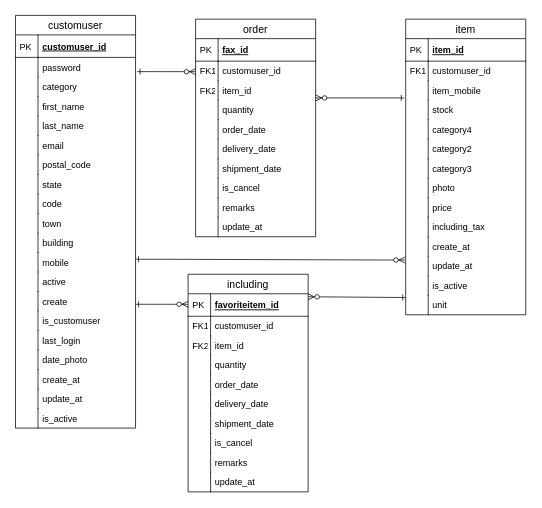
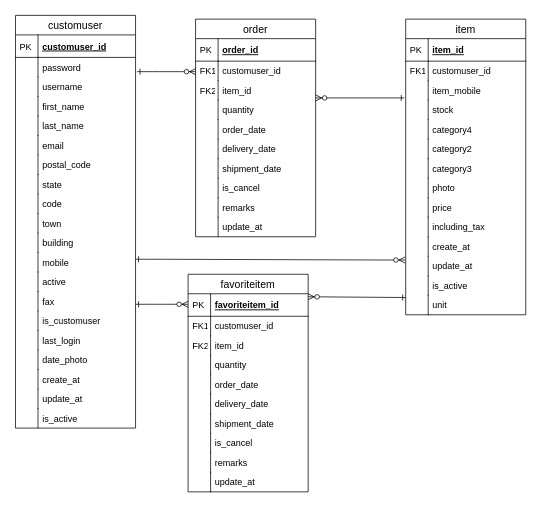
node "fax_id": label "fax_id" -> "order_id"
node "category": label "category" -> "username"
node "including": label "including" -> "favoriteitem"
node "create": label "create" -> "fax"
